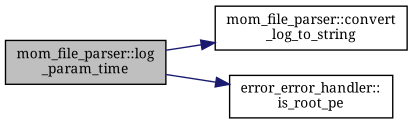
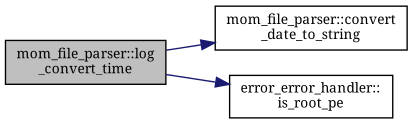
node "mom_file_parser::convert _log_to_string": label "mom_file_parser::convert _log_to_string" -> "mom_file_parser::convert _date_to_string"
node "mom_file_parser::log _param_time": label "mom_file_parser::log _param_time" -> "mom_file_parser::log _convert_time"
